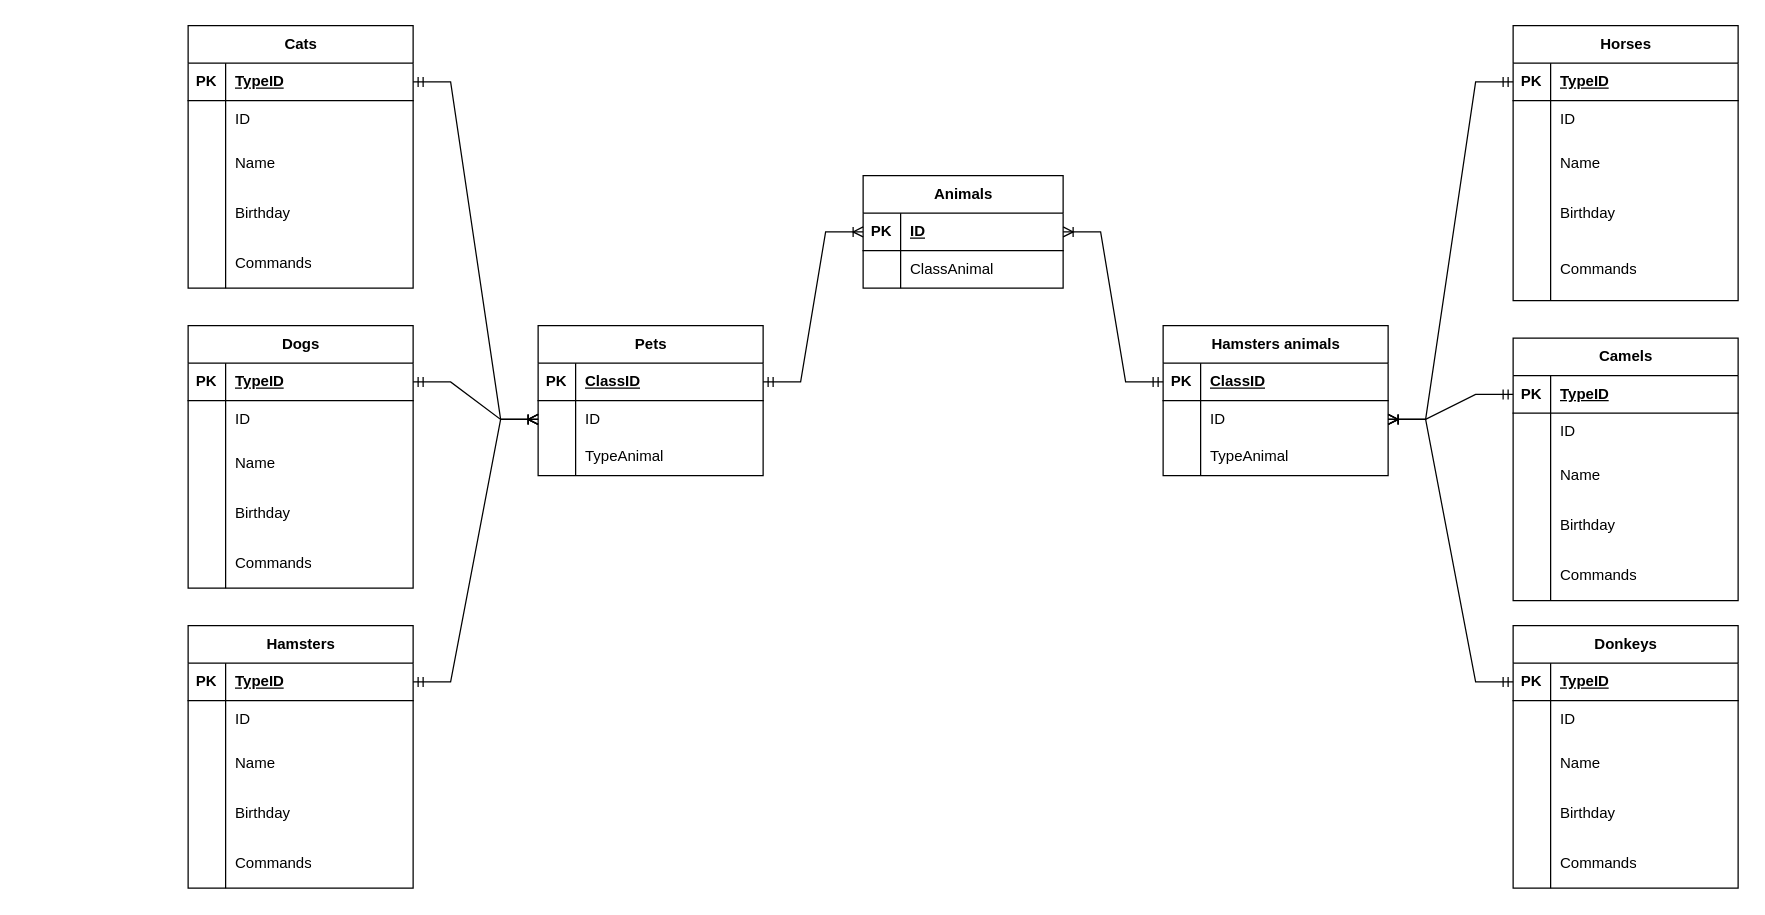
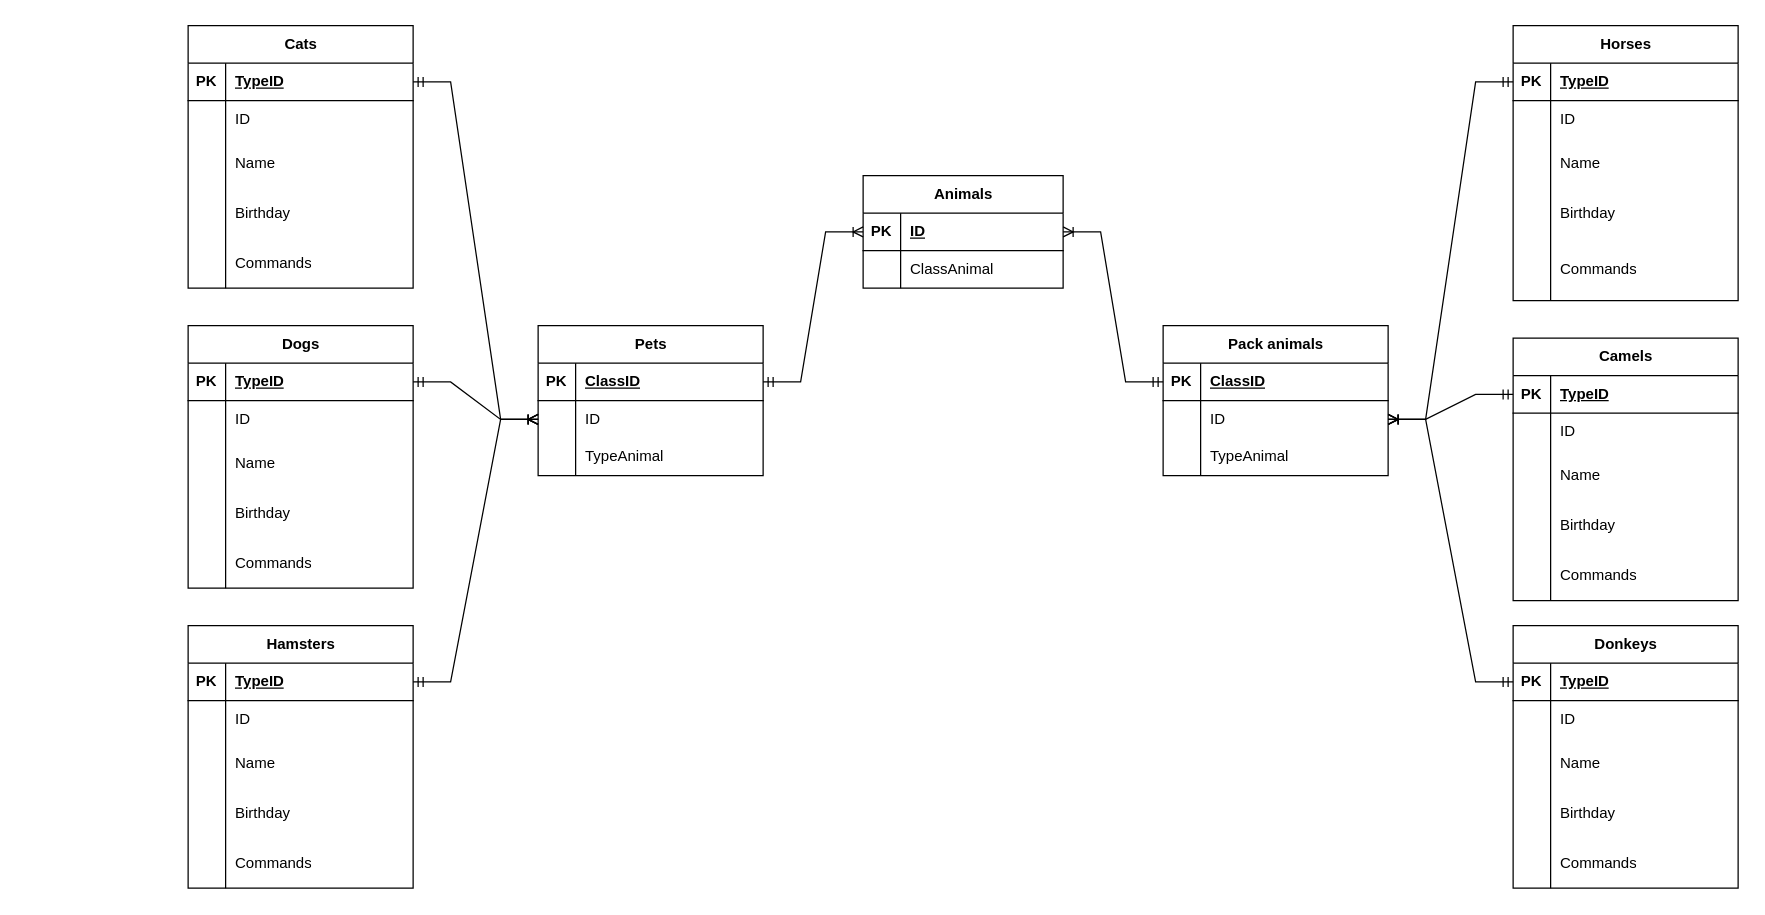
node "Hamsters animals": label "Hamsters animals" -> "Pack animals"
